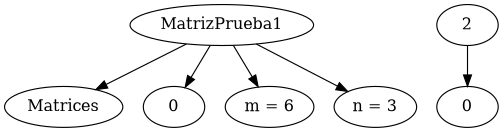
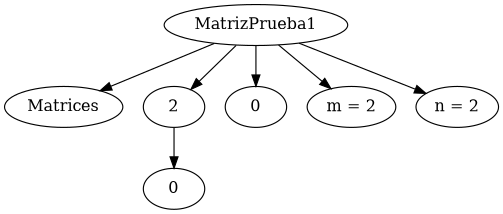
edge "MatrizPrueba1" -> "2": added
node "m = 6": label "m = 6" -> "m = 2"
node "n = 3": label "n = 3" -> "n = 2"
